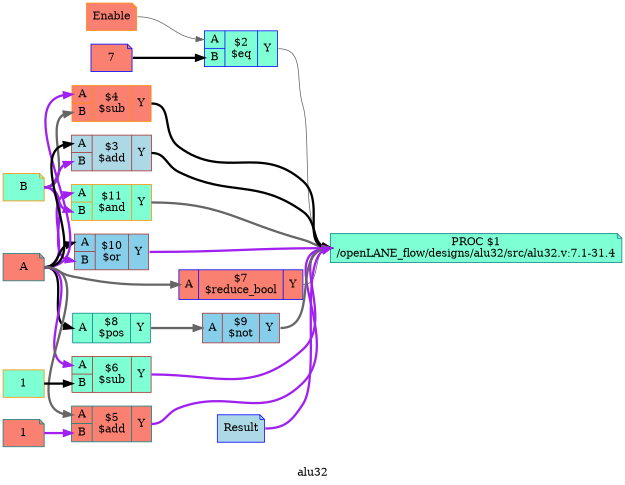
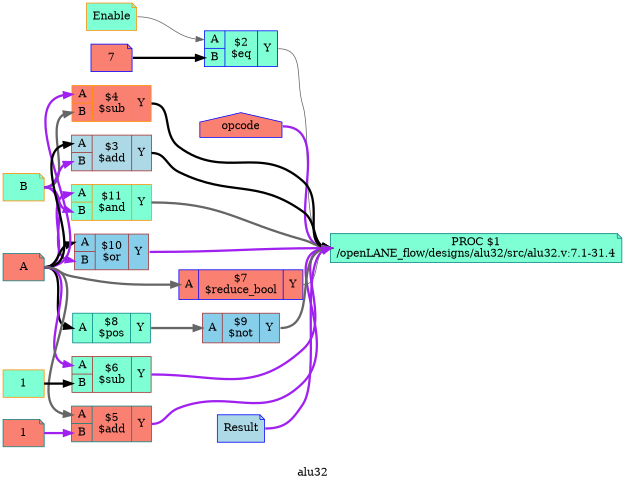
node "Enable": fillcolor salmon -> aquamarine
node "opcode": added
